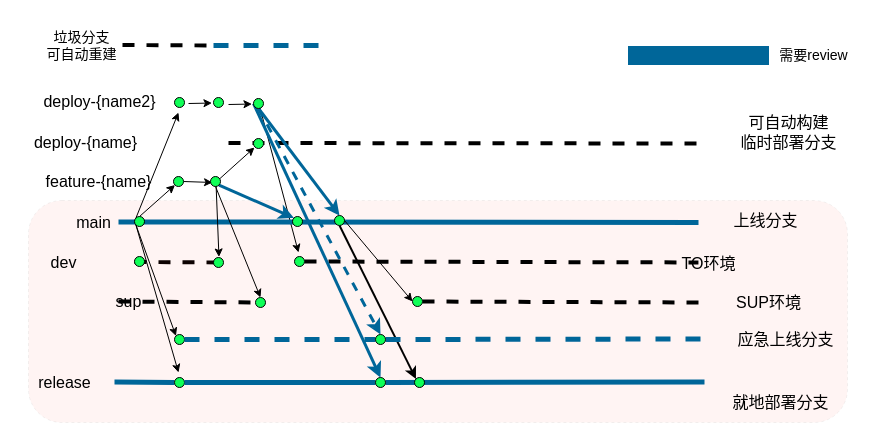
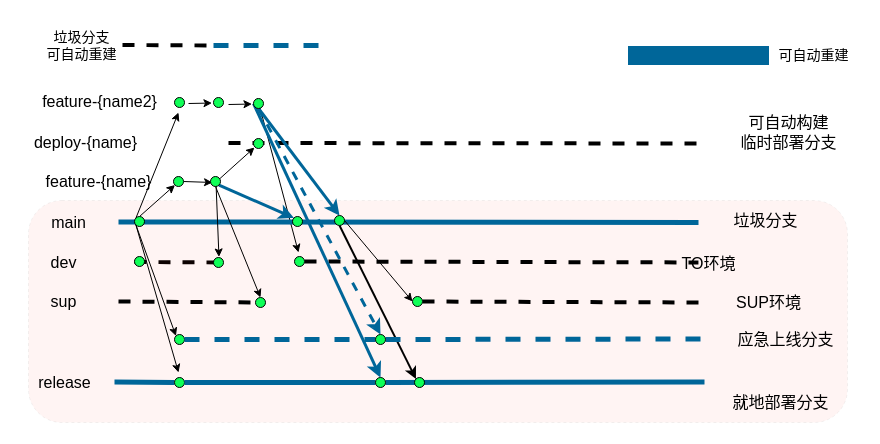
node "需要review": label "需要review" -> "可自动重建"
node "deploy-{name2}": label "deploy-{name2}" -> "feature-{name2}"
node "上线分支": label "上线分支" -> "垃圾分支"
node "main": moved (94, 223) -> (69, 223)
node "sup": moved (129, 302) -> (64, 302)
